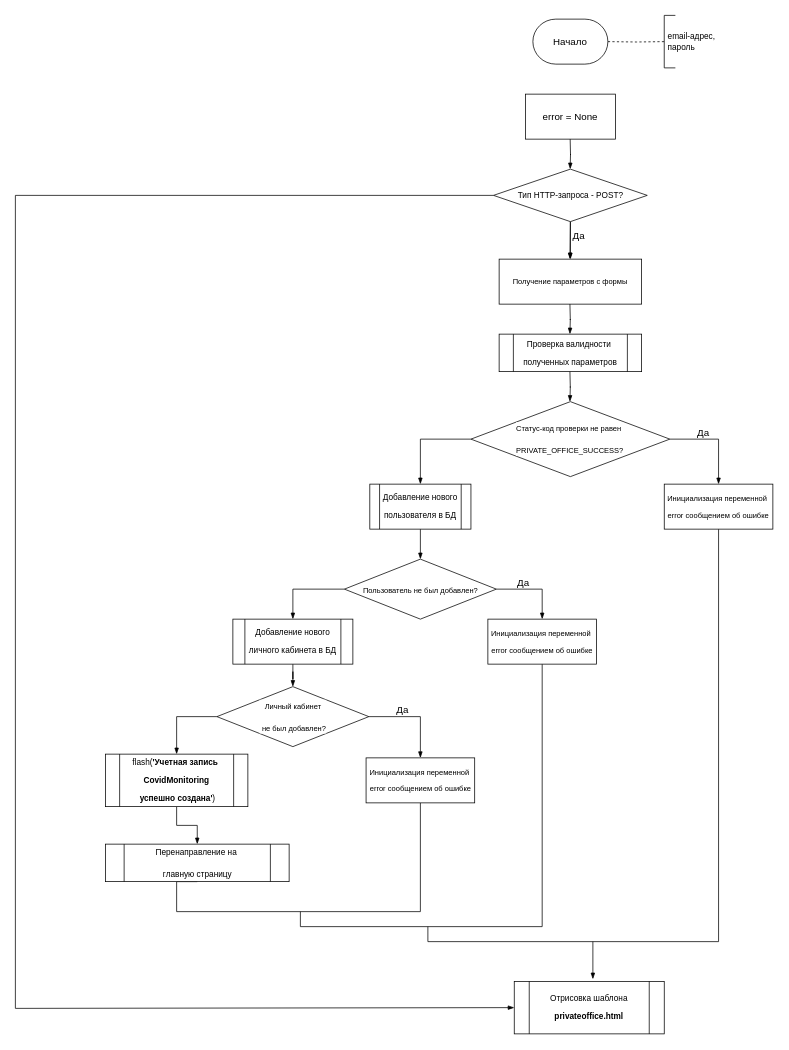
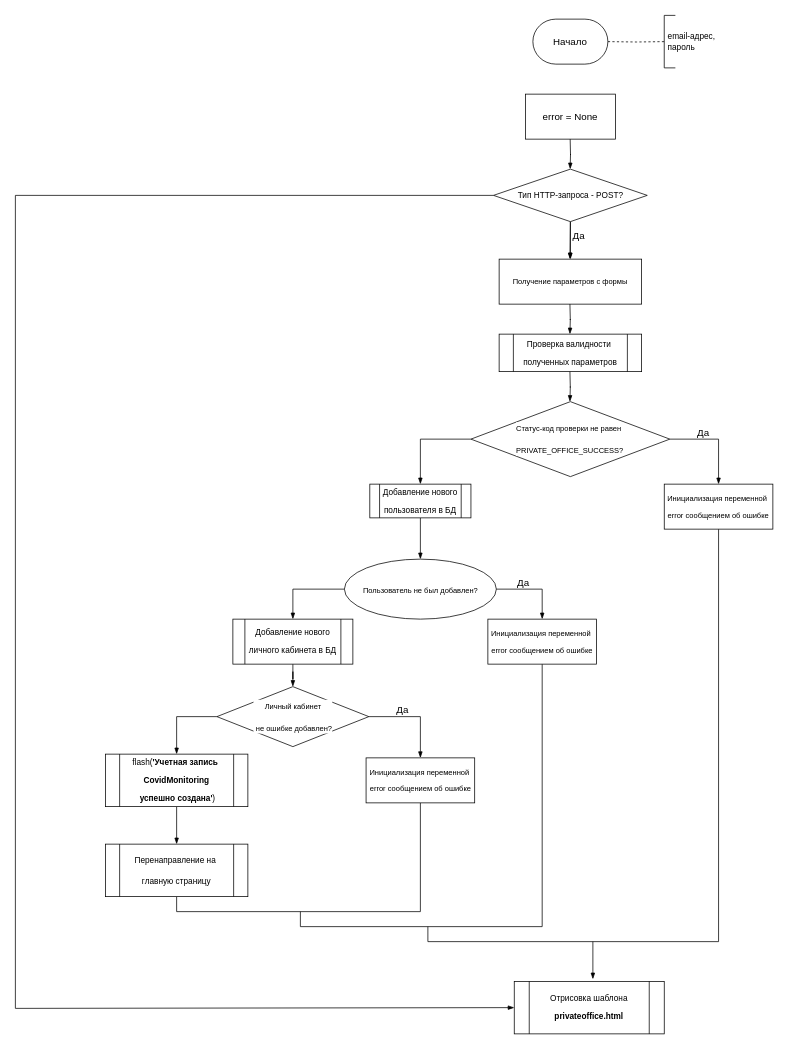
node "Добавление новогопользователя в БД": size 101x45 -> 101x34
node "Пользователь не был добавлен?": shape diamond -> ellipse
node "Личный кабинет не был добавлен?": label "Личный кабинет не был добавлен?" -> "Личный кабинет не ошибке добавлен?"
node "Перенаправление на главную страницу": size 184x38 -> 143x53
